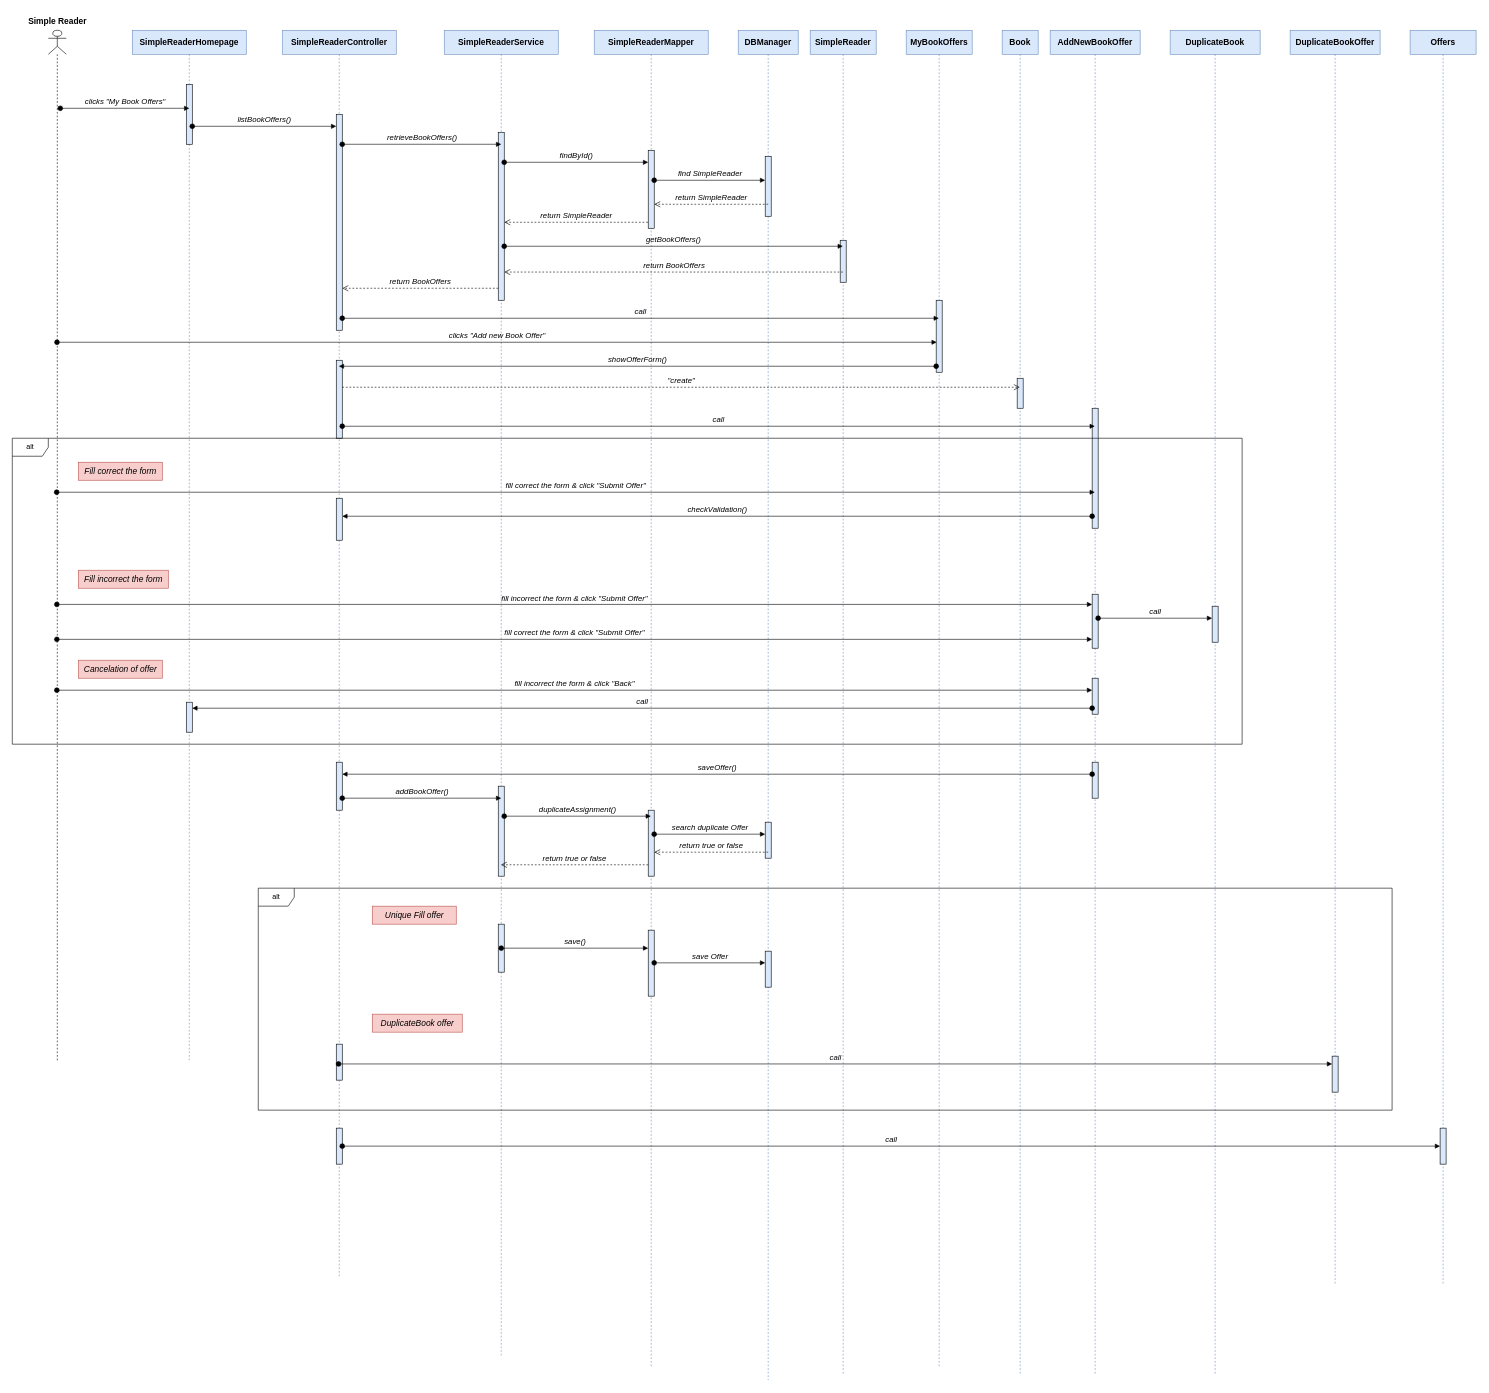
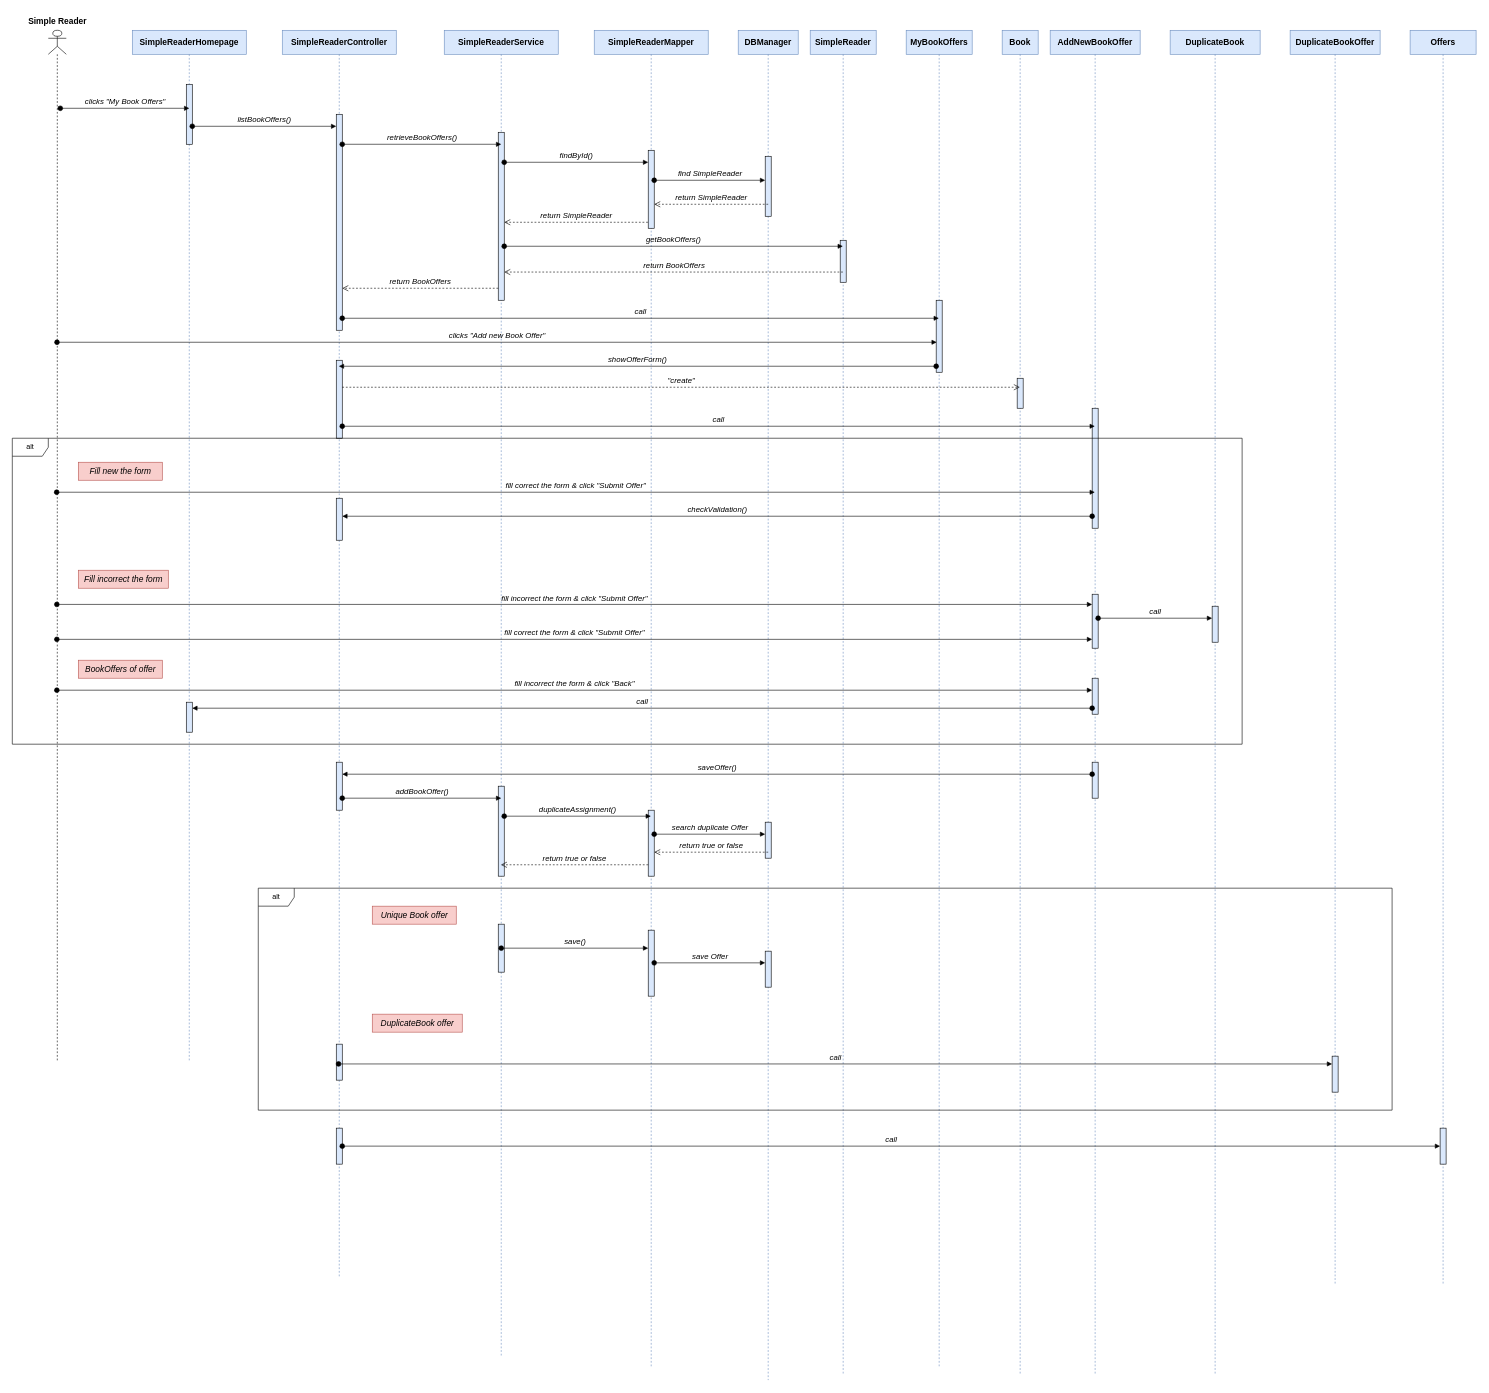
node "Fill correct the form": label "Fill correct the form" -> "Fill new the form"
node "Cancelation of offer": label "Cancelation of offer" -> "BookOffers of offer"
node "Unique Fill offer": label "Unique Fill offer" -> "Unique Book offer"
